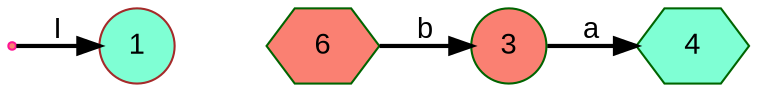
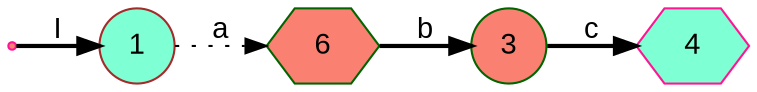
edge "3" -> "4": label "a" -> "c"
edge "1" -> "6": added, label "a"
node "4": color darkgreen -> deeppink
